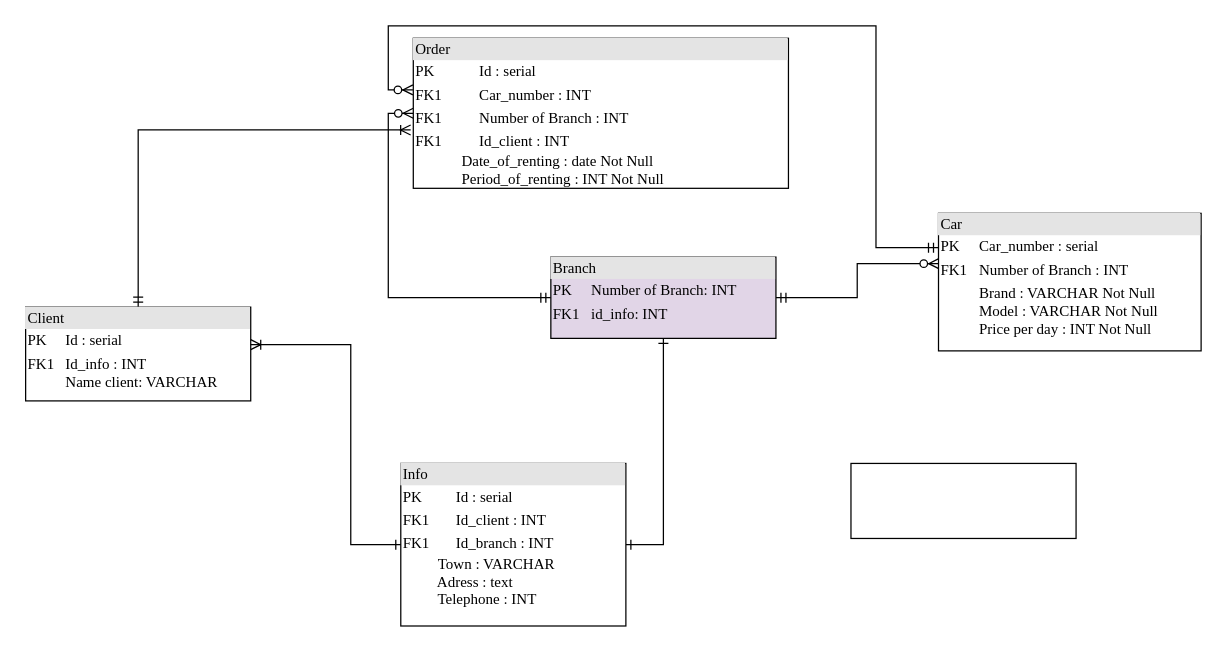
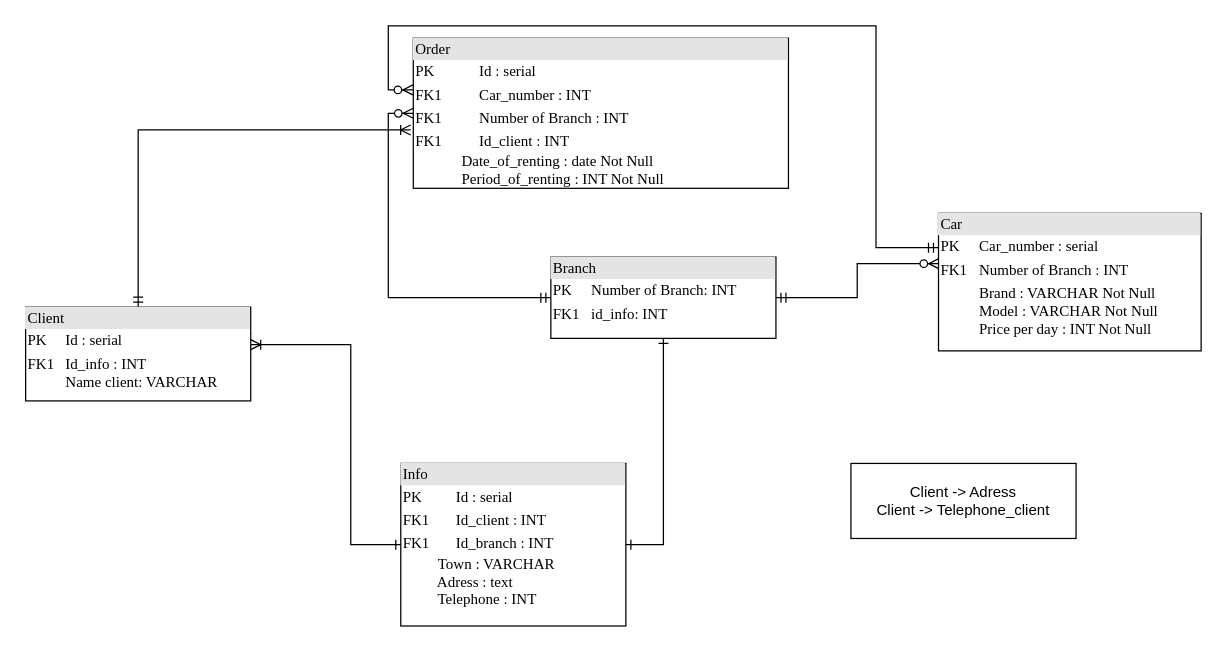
node "Branch PK Number of Branch: INT FK1 id_info: INT": fillcolor #e1d5e7 -> #ffffff
node "Client -> Adress Client -> Telephone_client": added
